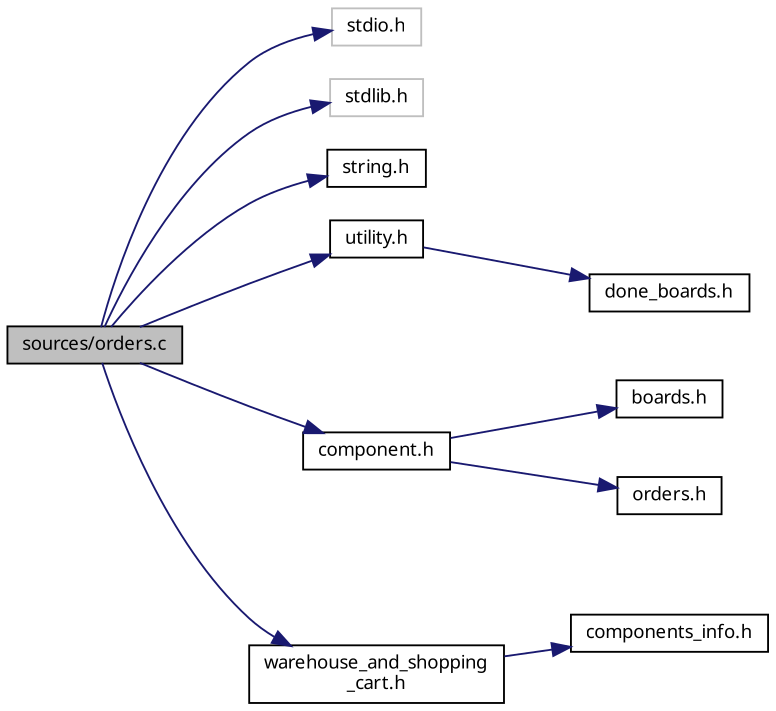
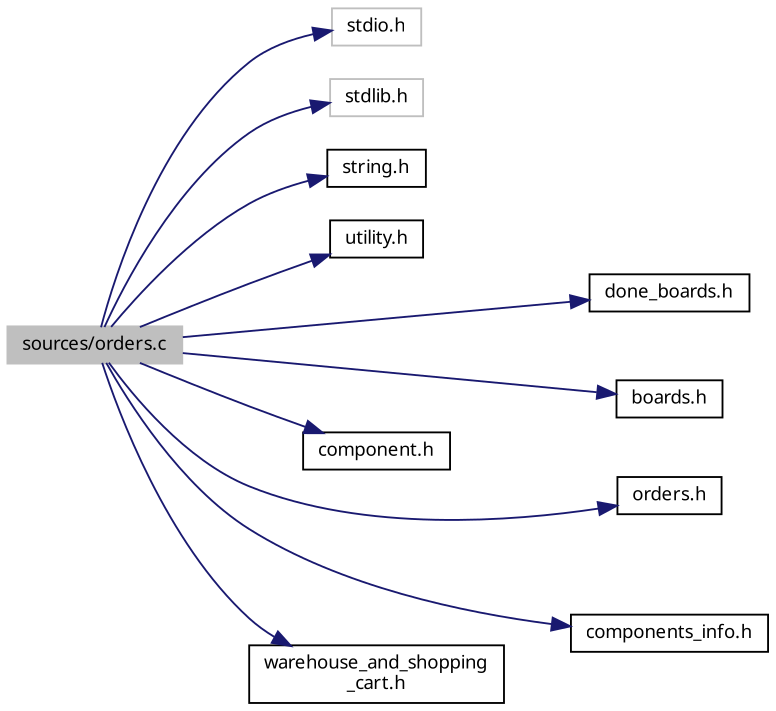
edge "utility.h" -> "done_boards.h": now "sources/orders.c" -> "done_boards.h"
node "sources/orders.c": color black -> grey75
edge "component.h" -> "boards.h": now "sources/orders.c" -> "boards.h"
edge "component.h" -> "orders.h": now "sources/orders.c" -> "orders.h"
edge "warehouse_and_shopping _cart.h" -> "components_info.h": now "sources/orders.c" -> "components_info.h"
